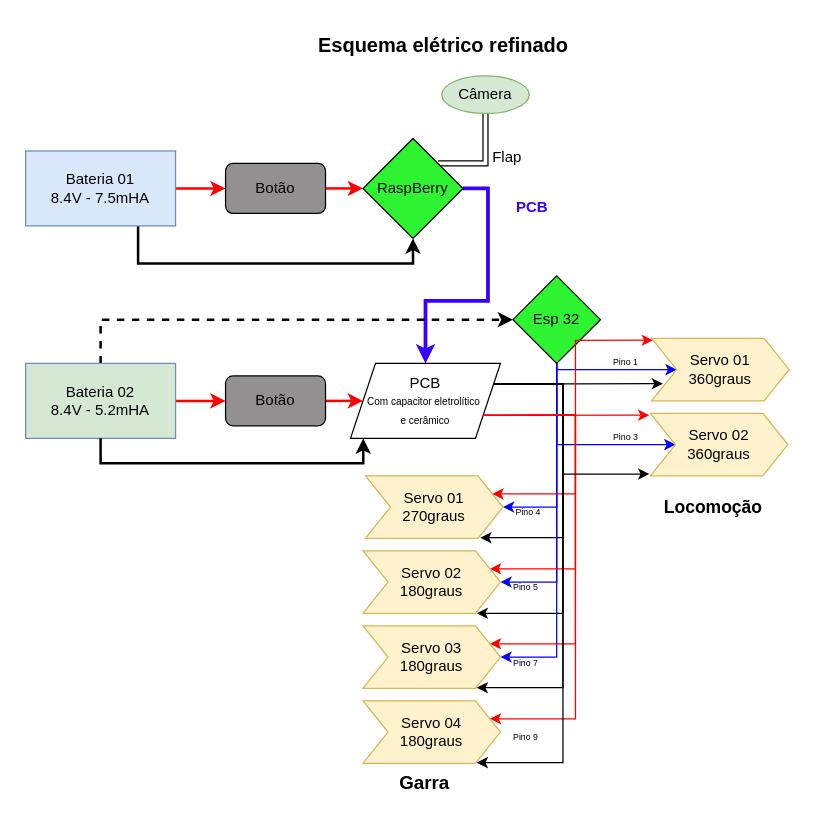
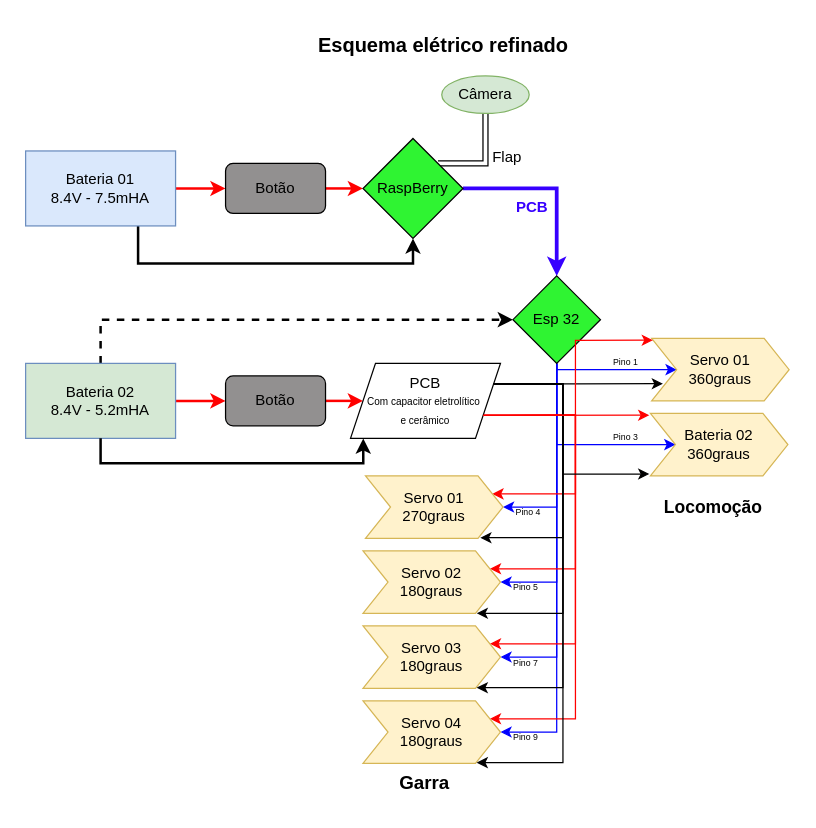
edge "RaspBerry" -> "PCB Com capacitor eletrolítico e cerâmico": now "RaspBerry" -> "Esp 32"
node "Servo 02 360graus": label "Servo 02 360graus" -> "Bateria 02 360graus"
edge "Esp 32" -> "Servo 04 180graus": added
